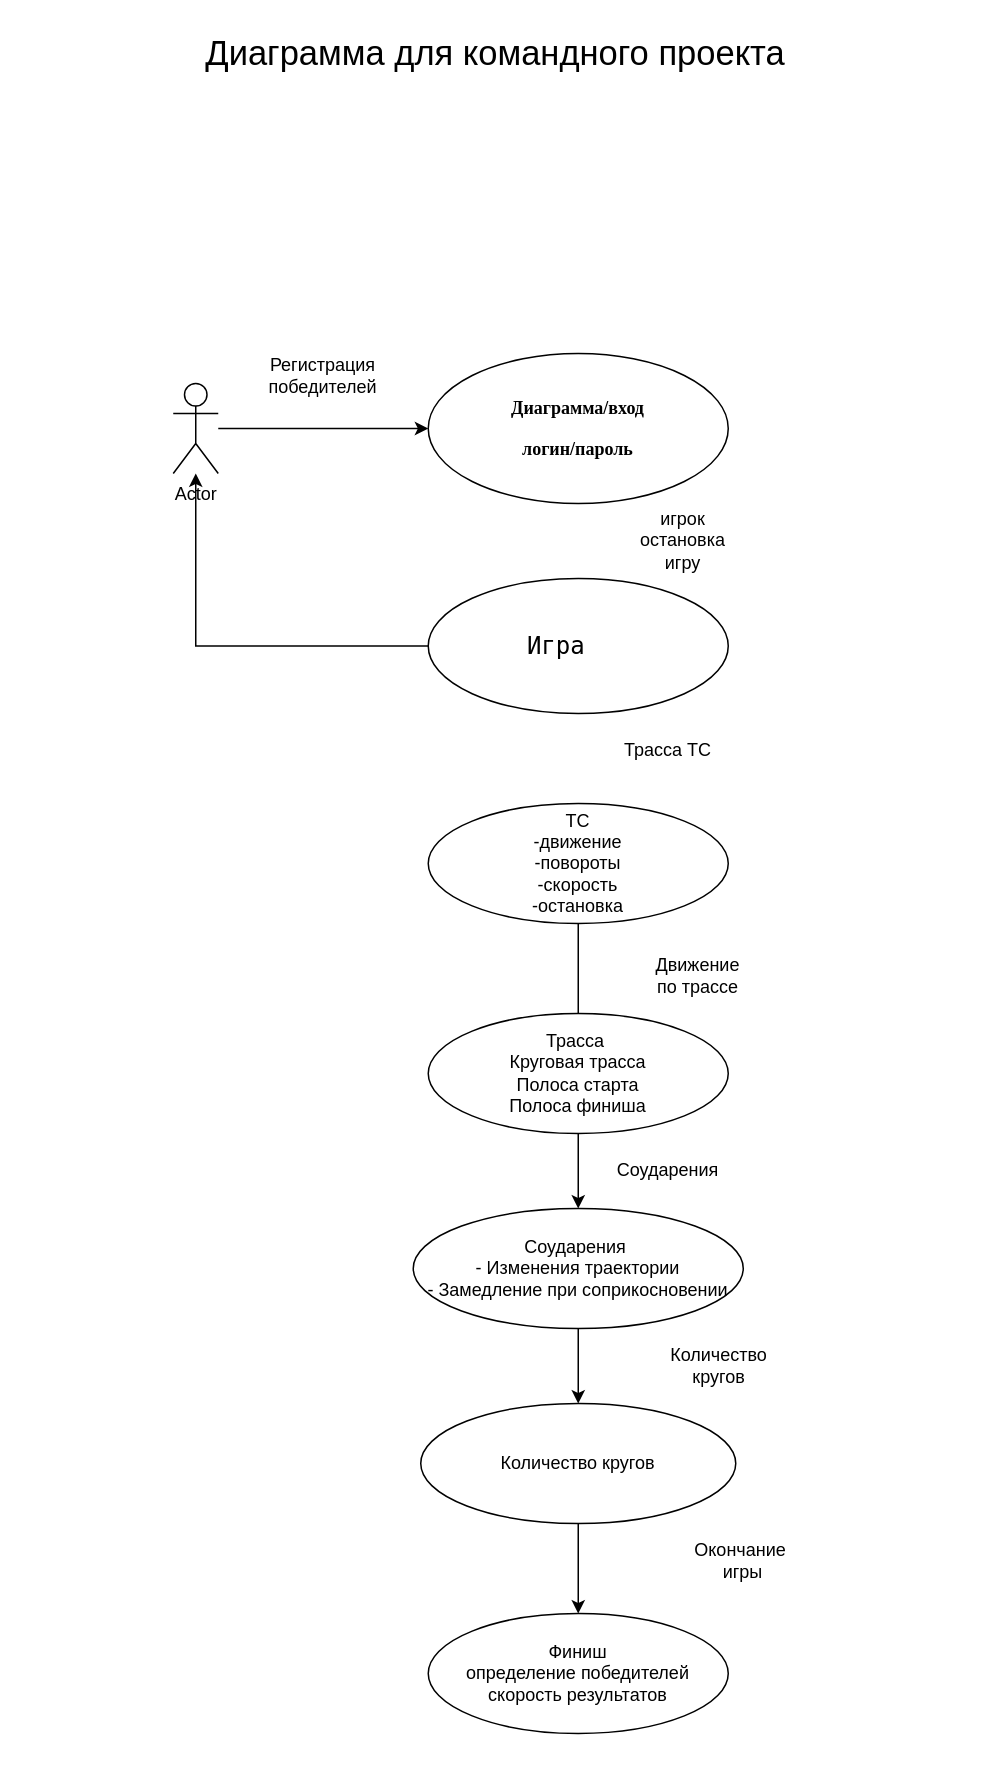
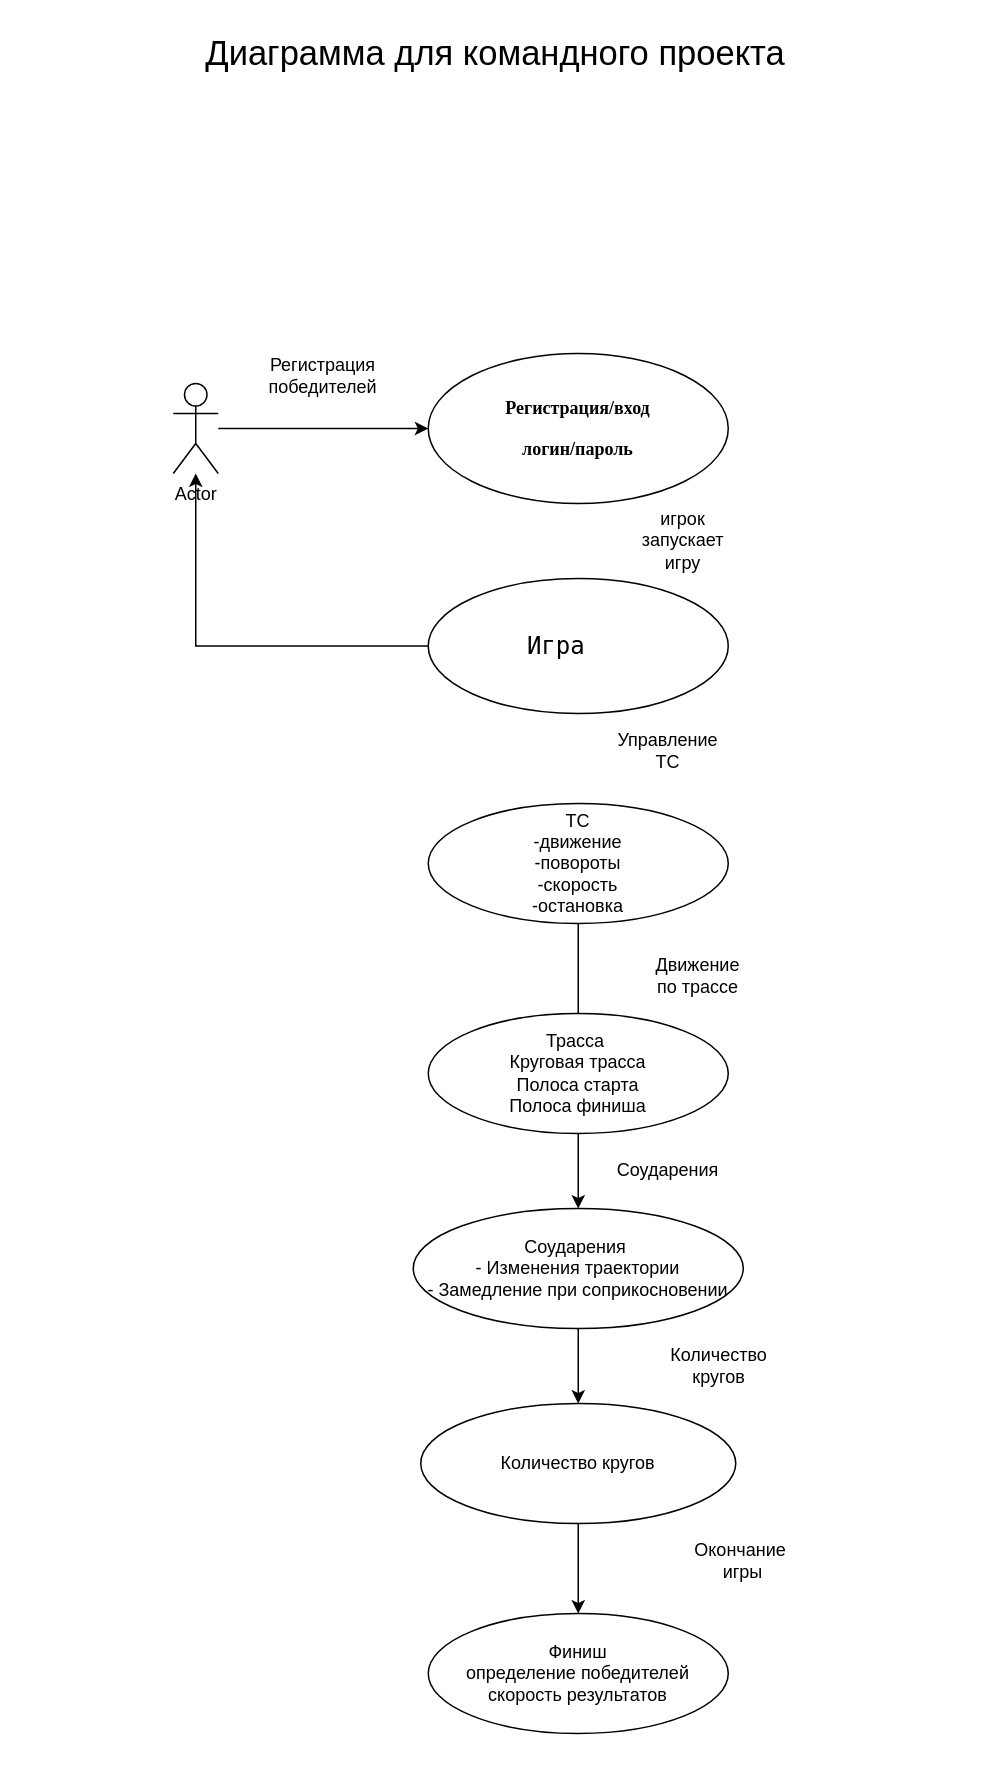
node "Диаграмма/входлогин/пароль": label "Диаграмма/входлогин/пароль" -> "Регистрация/входлогин/пароль"
node "игрок остановка игру": label "игрок остановка игру" -> "игрок запускает игру"
node "Трасса ТС": label "Трасса ТС" -> "Управление ТС"
